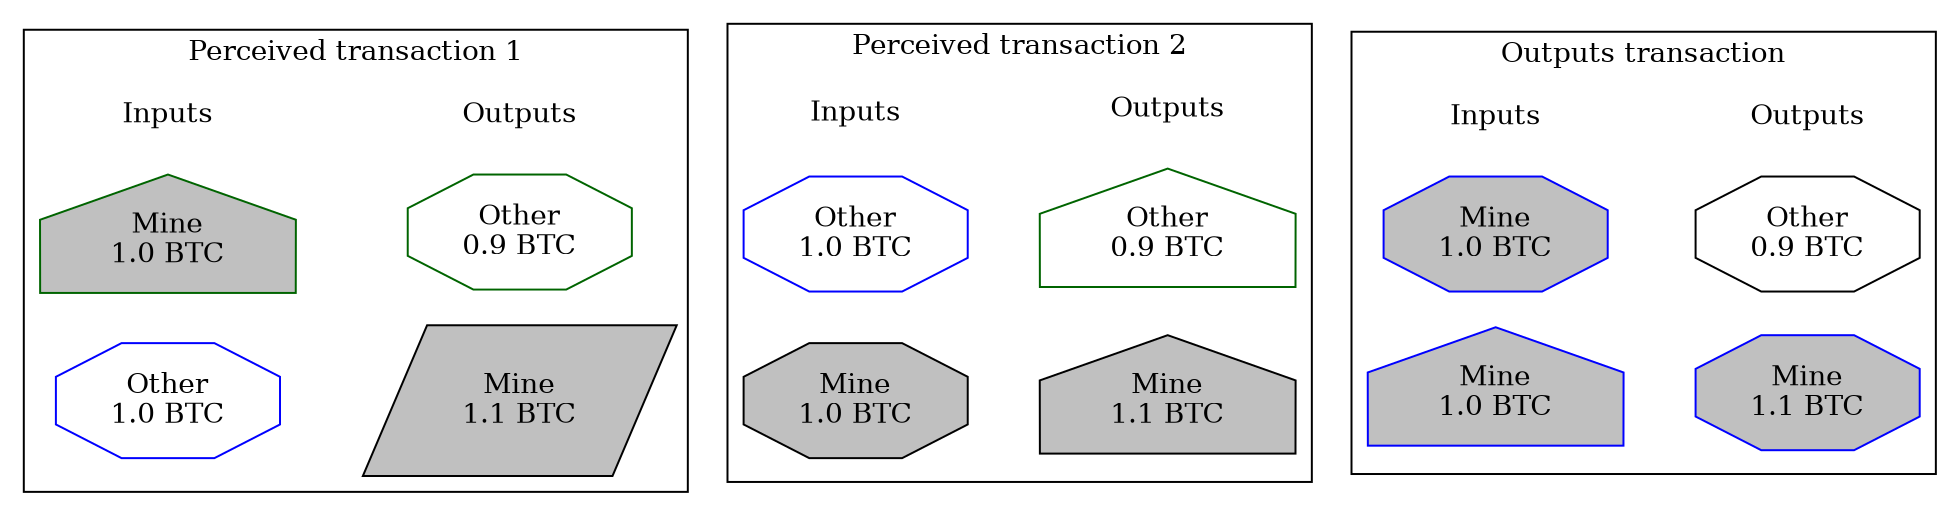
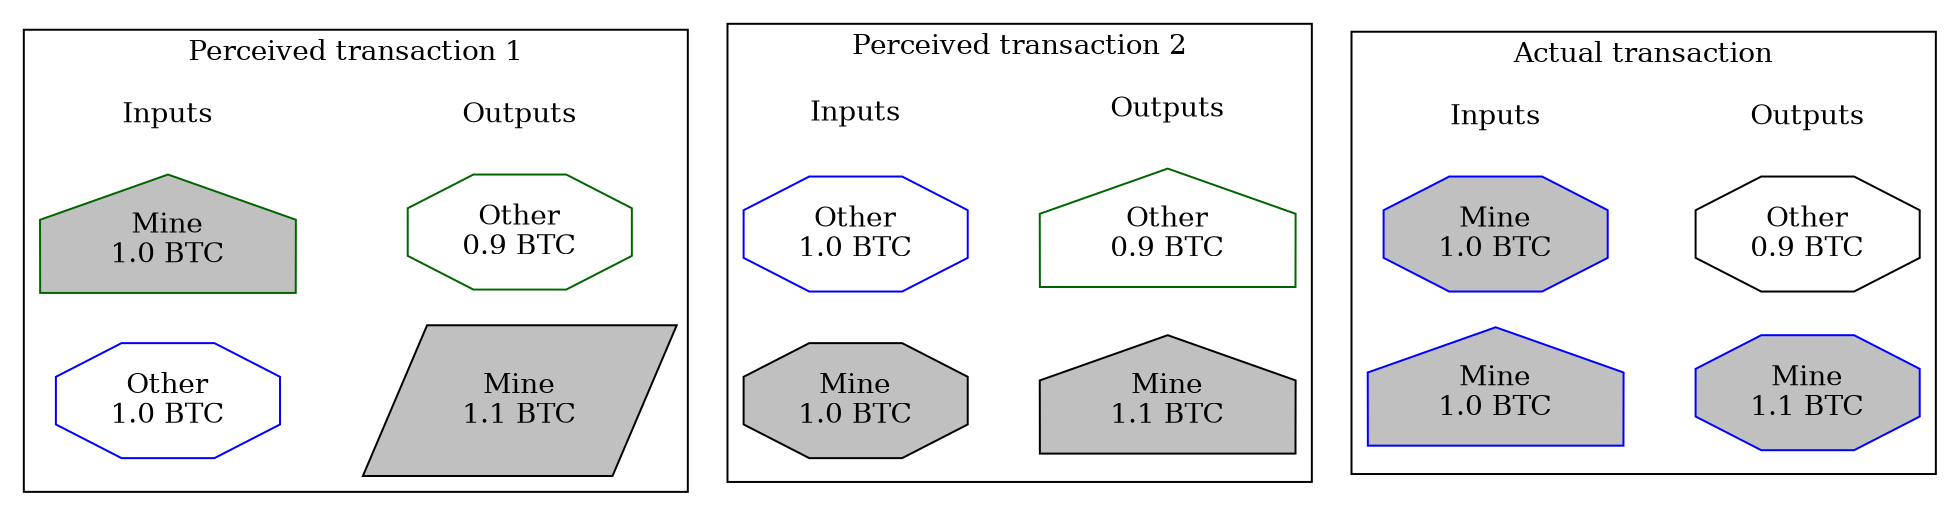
cluster "Outputs transaction": label "Outputs transaction" -> "Actual transaction"
